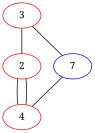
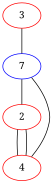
edge "3" -- "2": now "7" -- "2"
